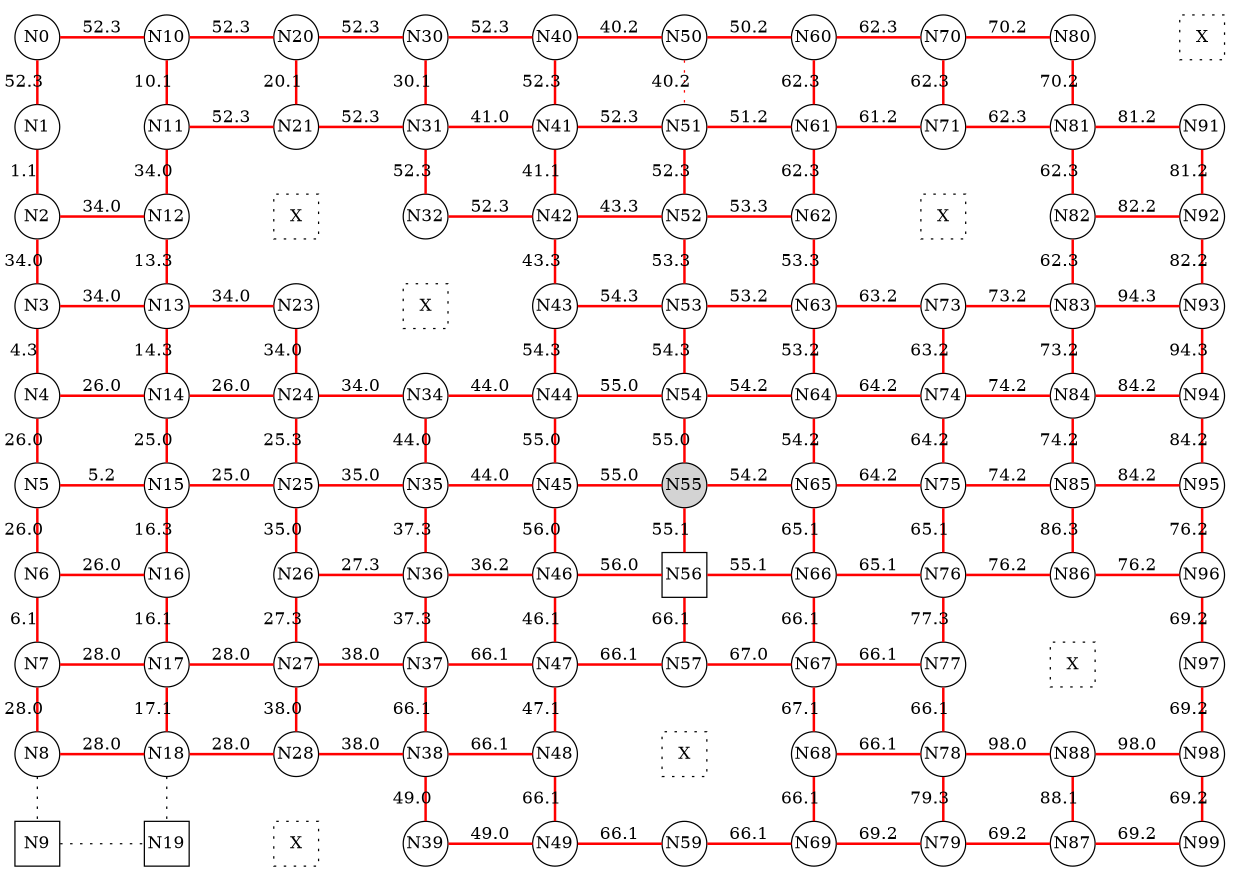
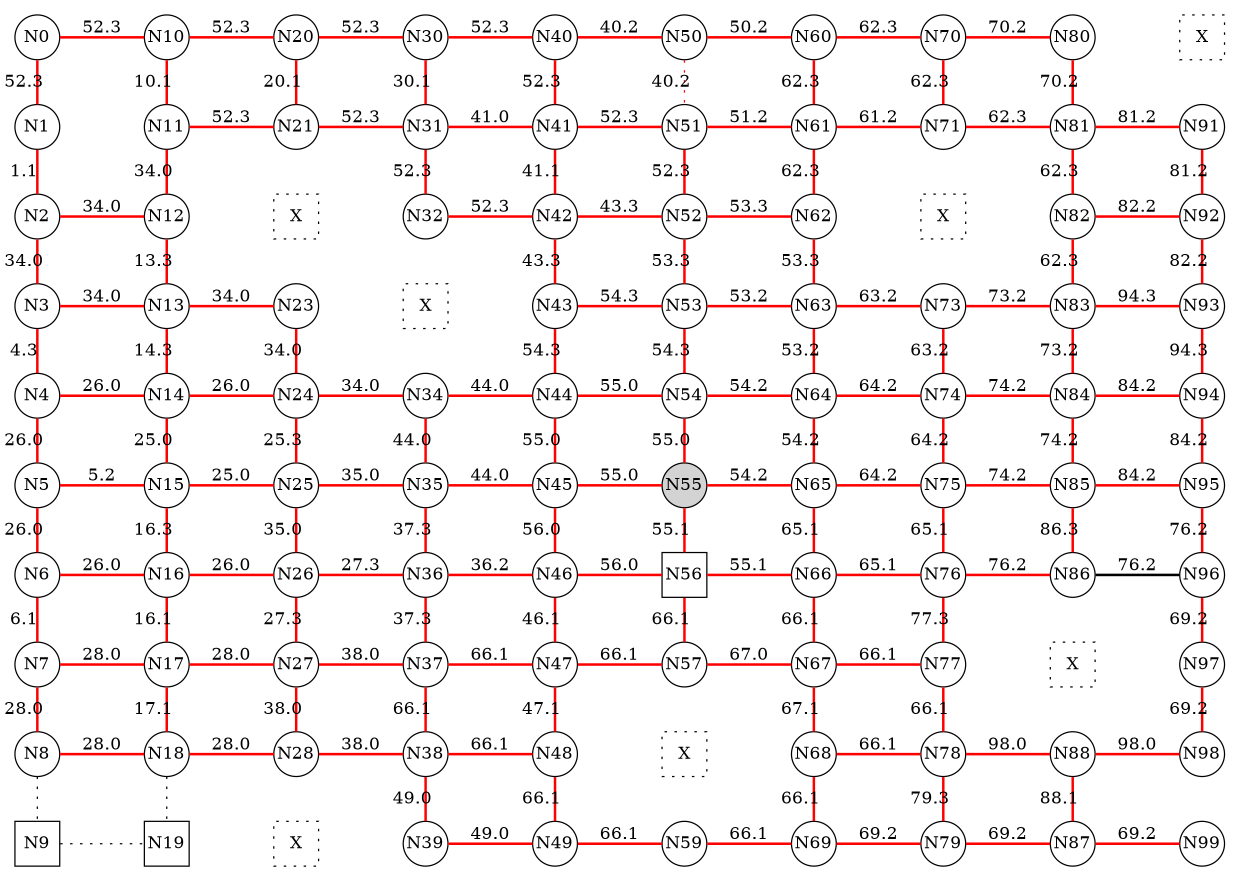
edge "N16" -- "N26": added, label "26.0"
edge "N86" -- "N96": color red -> black
edge "N98" -- "N99": removed, label "69.2"
